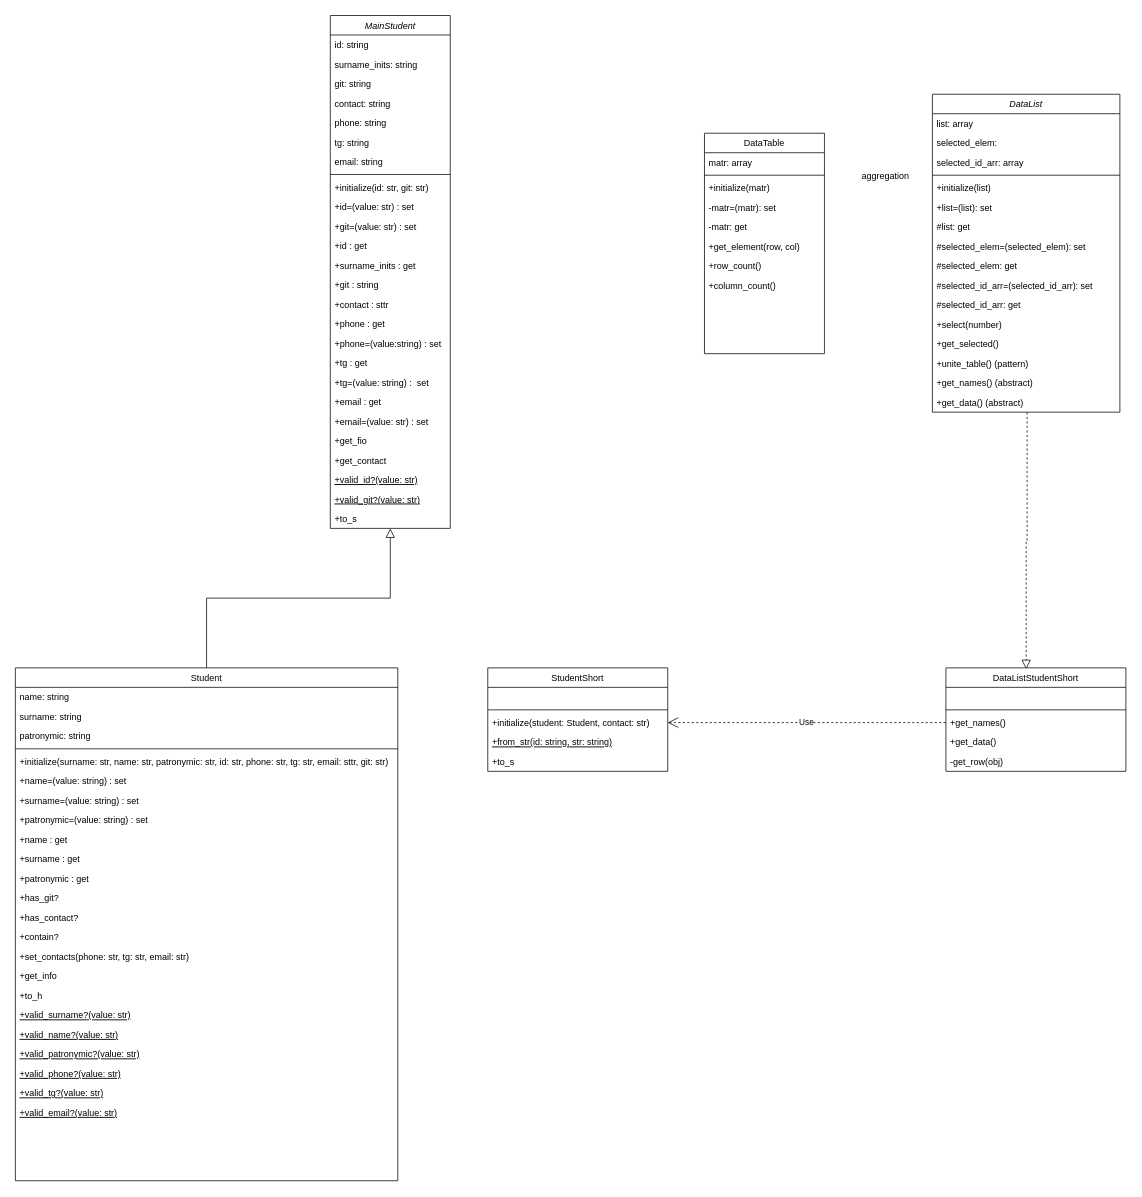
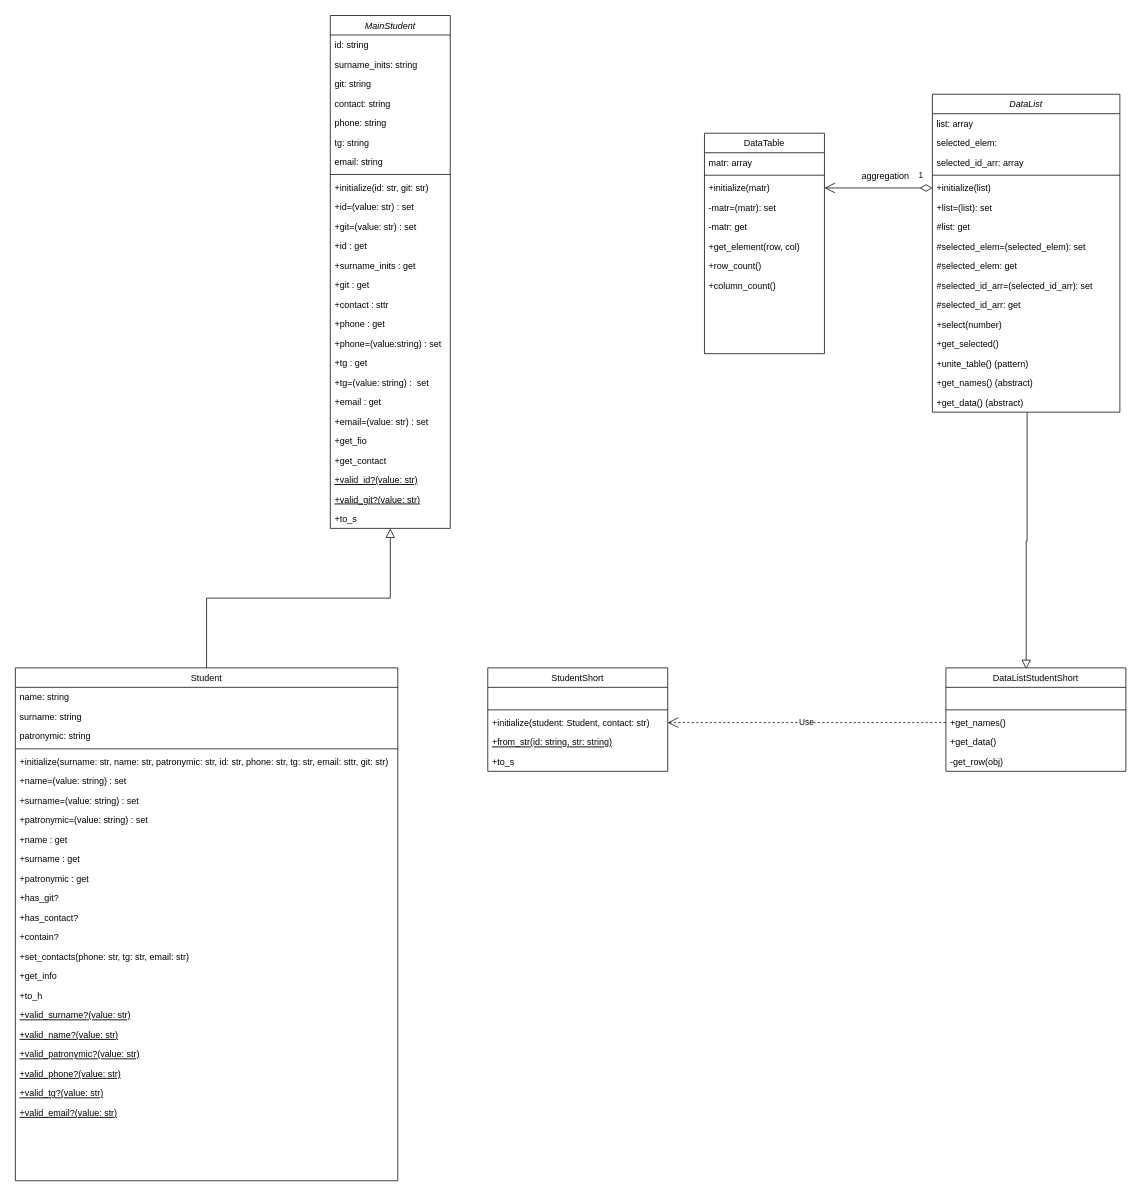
edge "+initialize(matr)" -- "+initialize(list)": added, label "1"
node "+git : string": label "+git : string" -> "+git : get"
edge "+get_data() (abstract)" -> "DataListStudentShort": style dashed -> solid
